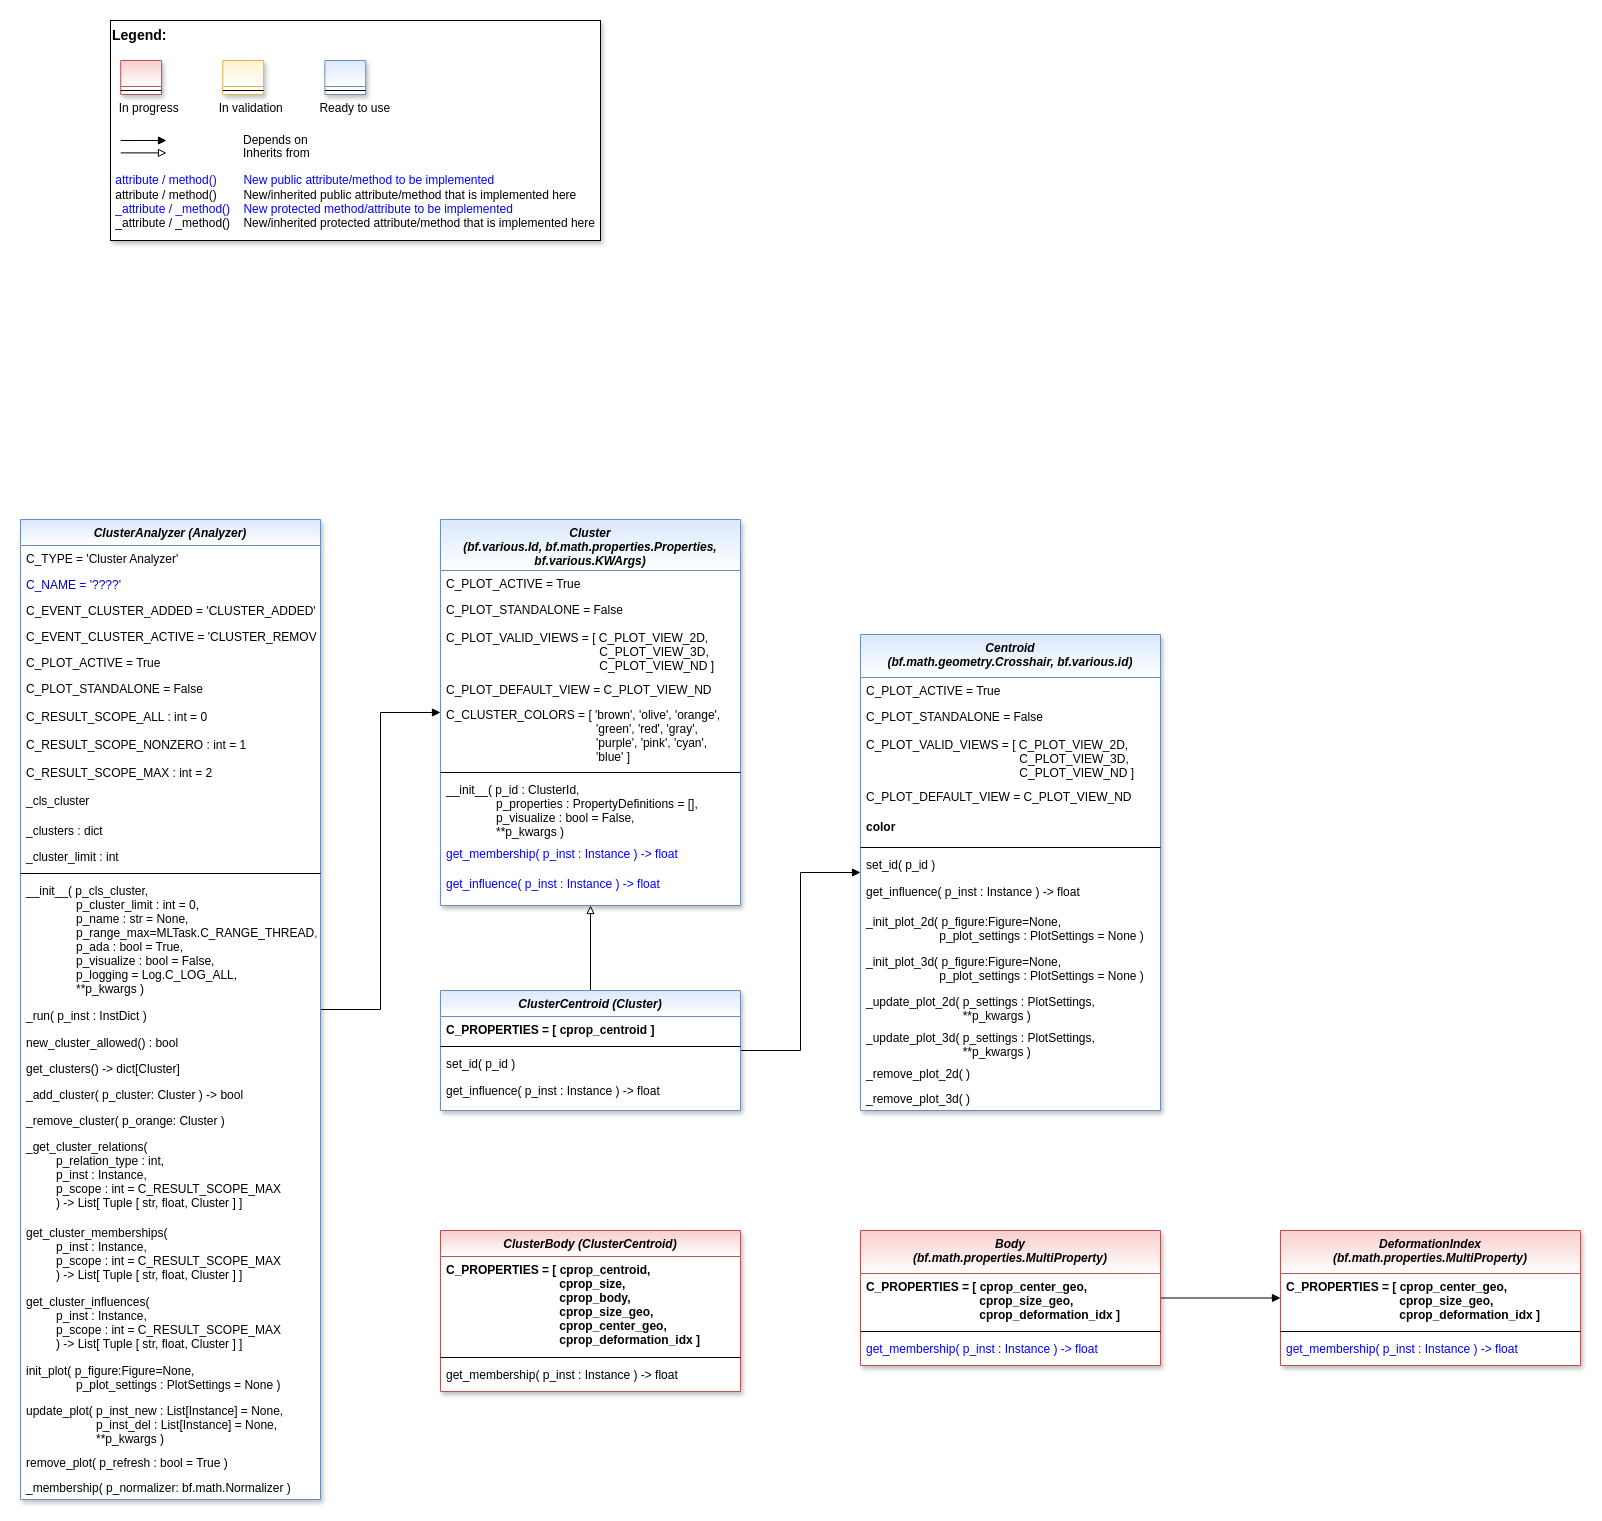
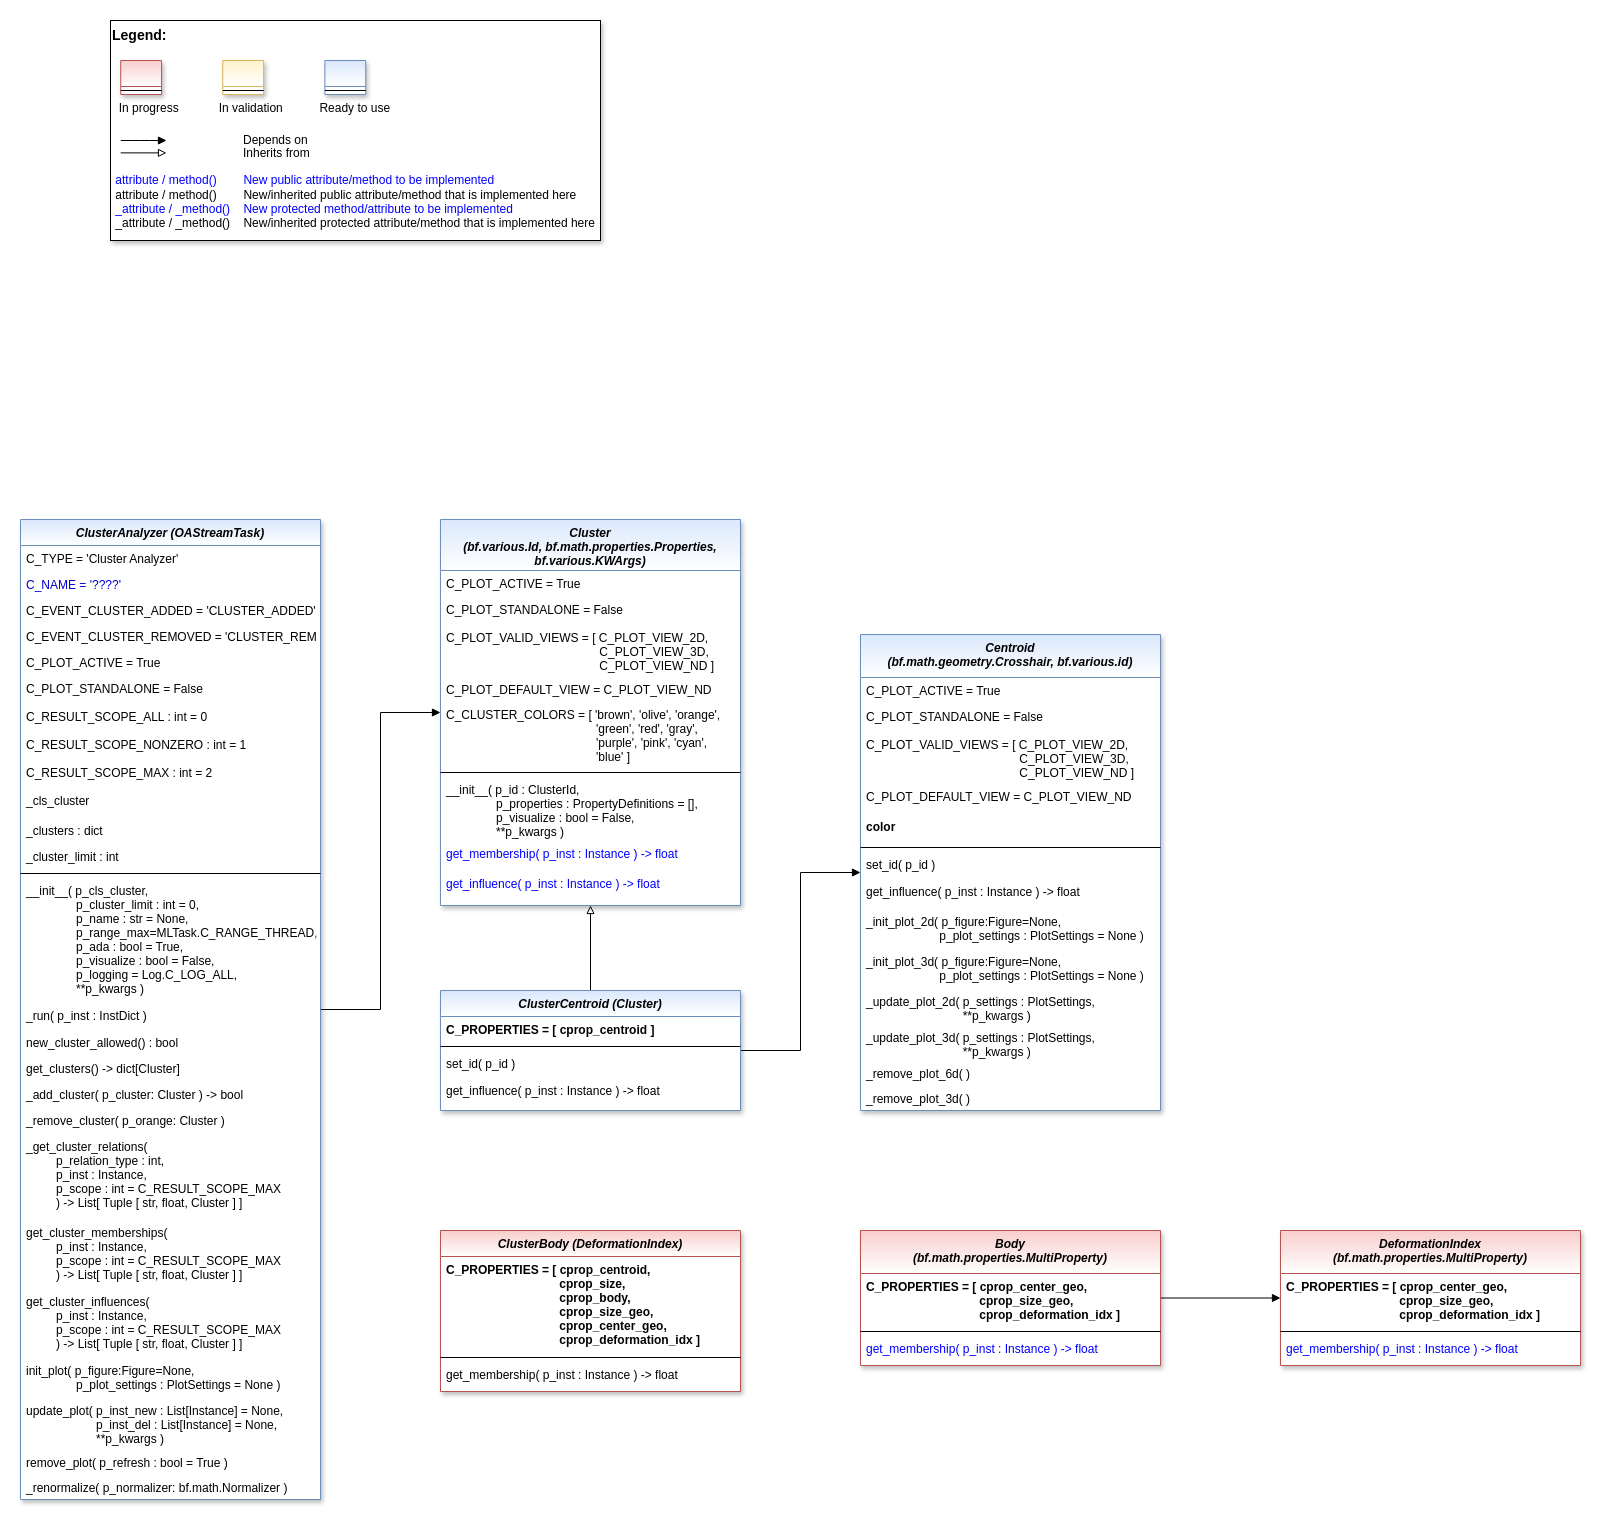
node "ClusterAnalyzer (Analyzer)": label "ClusterAnalyzer (Analyzer)" -> "ClusterAnalyzer (OAStreamTask)"
node "C_EVENT_CLUSTER_ACTIVE = 'CLUSTER_REMOVED'": label "C_EVENT_CLUSTER_ACTIVE = 'CLUSTER_REMOVED'" -> "C_EVENT_CLUSTER_REMOVED = 'CLUSTER_REMOVED'"
node "_remove_plot_2d( )": label "_remove_plot_2d( )" -> "_remove_plot_6d( )"
node "ClusterBody (ClusterCentroid)": label "ClusterBody (ClusterCentroid)" -> "ClusterBody (DeformationIndex)"
node "_membership( p_normalizer: bf.math.Normalizer )": label "_membership( p_normalizer: bf.math.Normalizer )" -> "_renormalize( p_normalizer: bf.math.Normalizer )"
